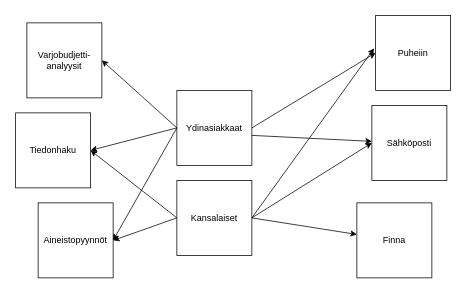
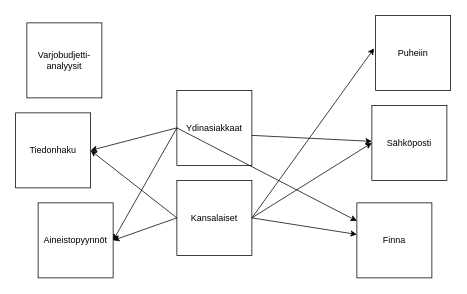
edge "Ydinasiakkaat" -> "Puheiin": removed
edge "Ydinasiakkaat" -> "Varjobudjetti-analyysit": now "Ydinasiakkaat" -> "Finna"
